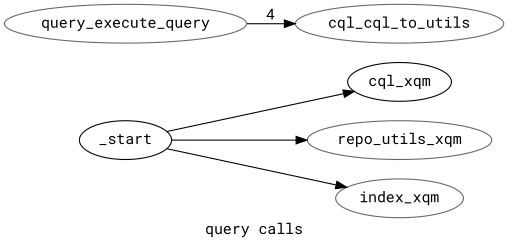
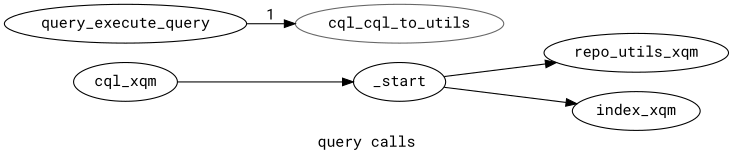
edge "query_execute_query" -> "cql_cql_to_utils": label "4" -> "1"
node "query_execute_query": color gray40 -> black
edge "_start" -> "cql_xqm": reversed
node "repo_utils_xqm": color gray40 -> black
node "index_xqm": color gray40 -> black
